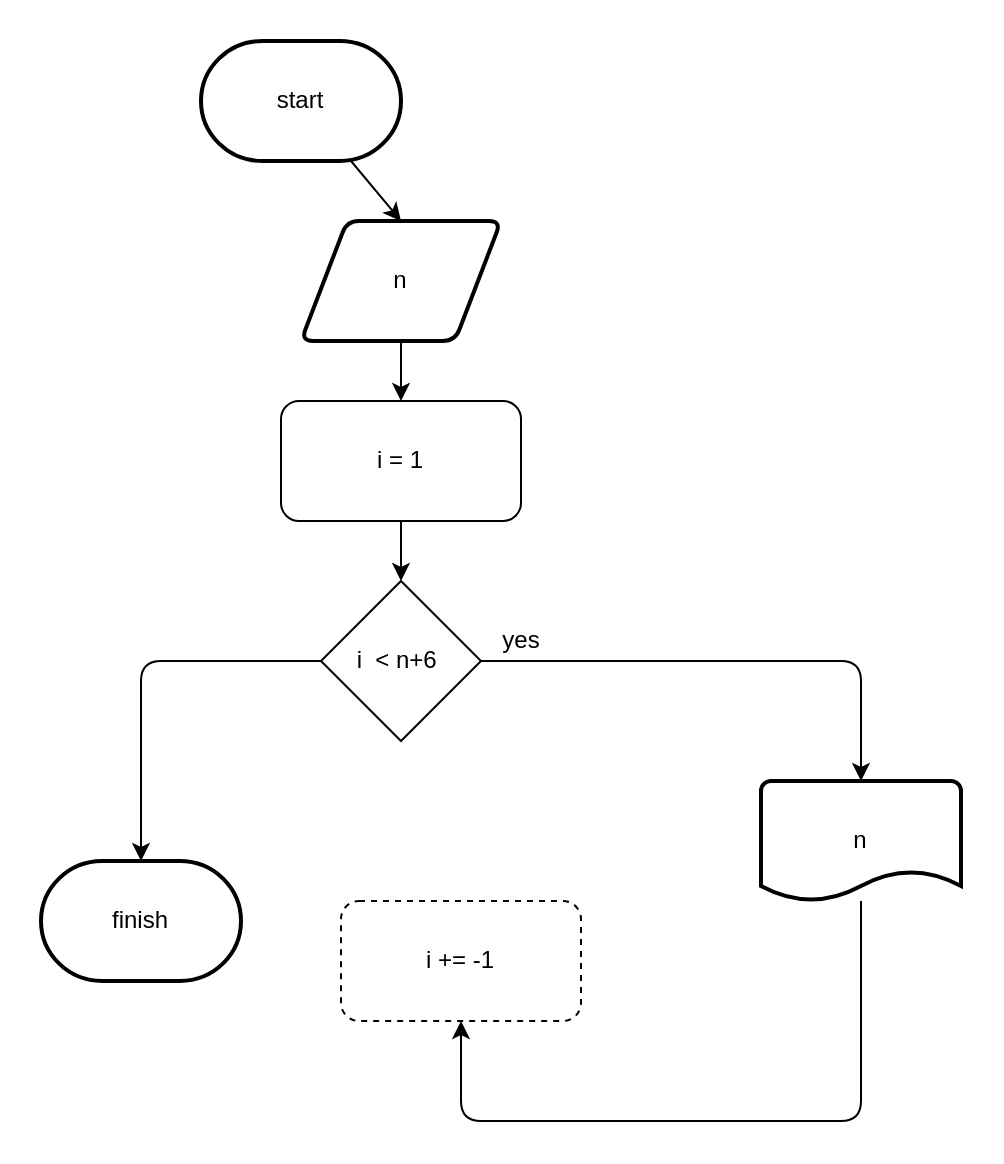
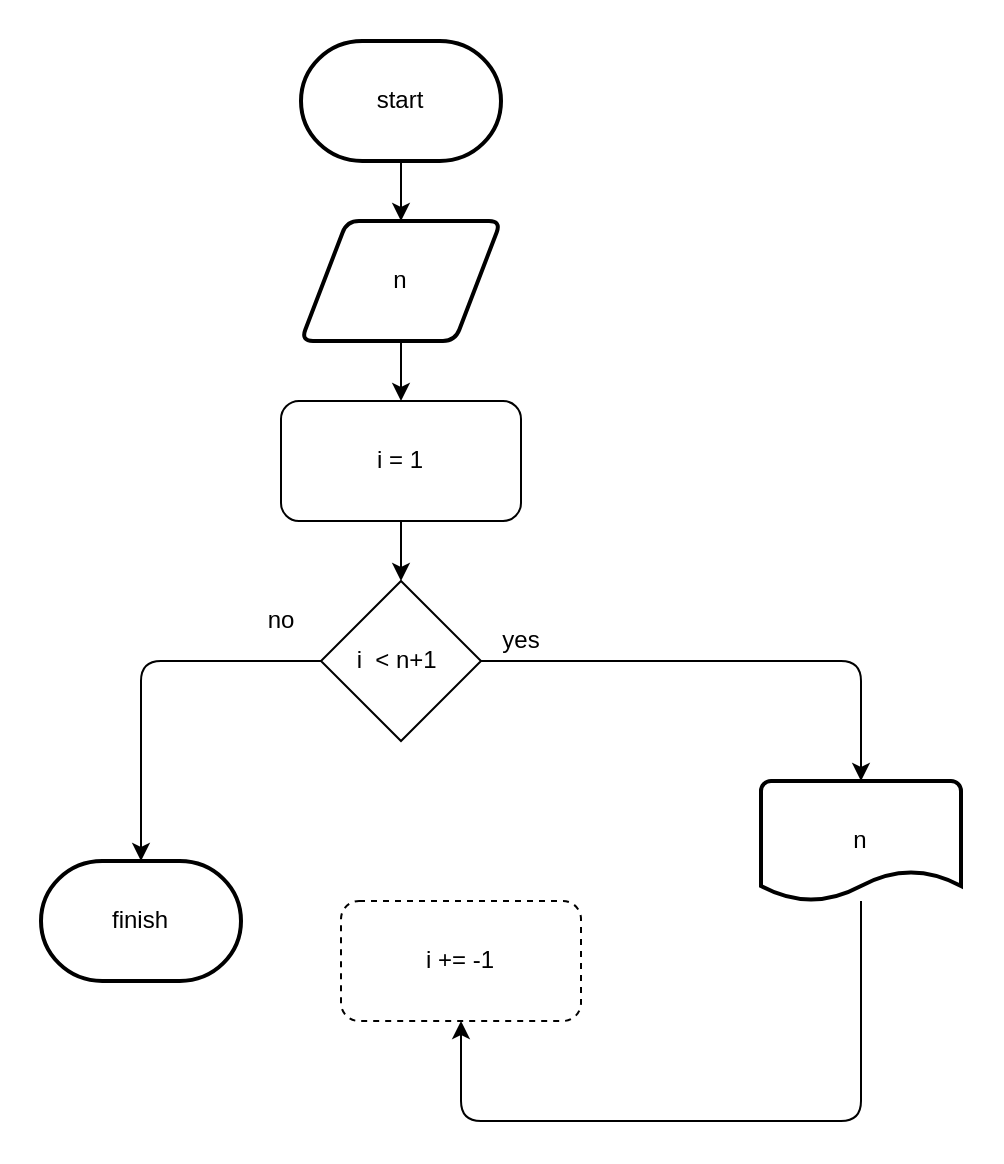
node "start": moved (301, 101) -> (401, 101)
node "no": added
node "i < n+6": label "i < n+6" -> "i < n+1"
